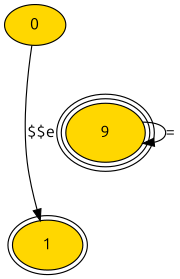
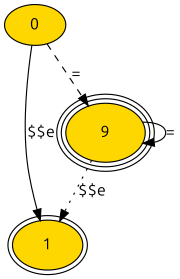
edge "0" -> "9": added, label "="
edge "9" -> "1": added, label "$$e"
